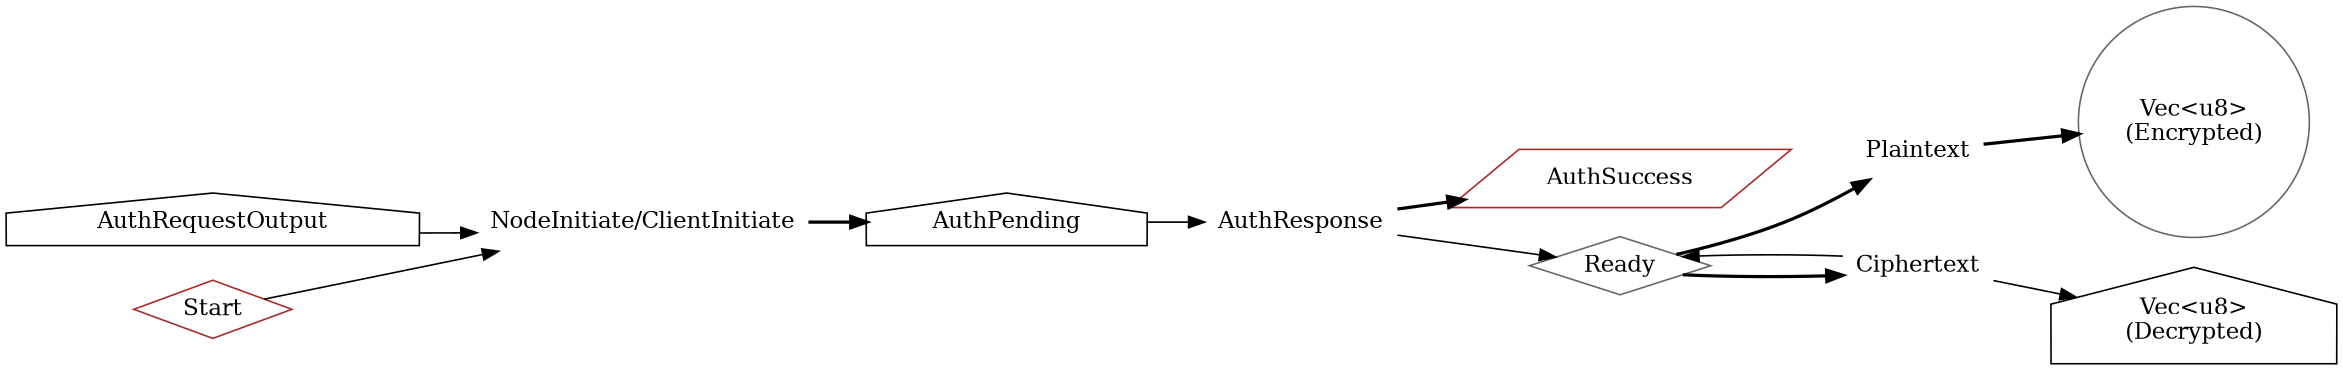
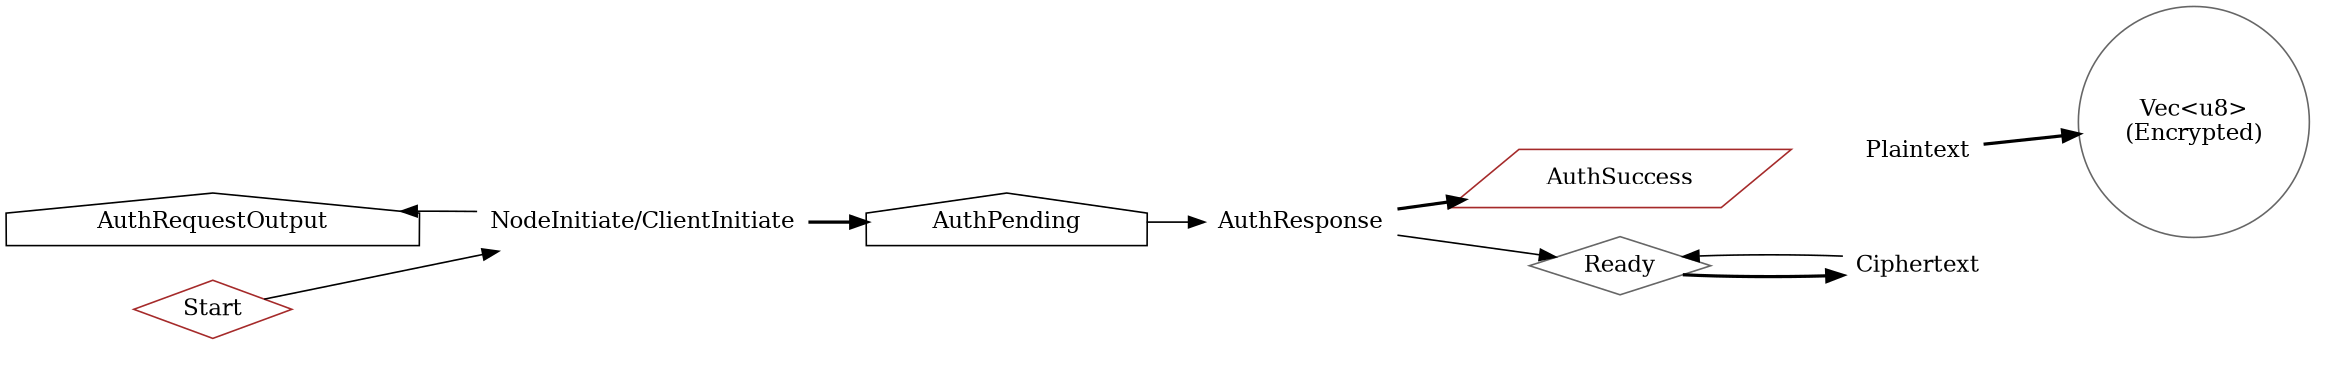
edge "Ready" -> "Plaintext": removed
edge "AuthRequestOutput" -> "NodeInitiate/ClientInitiate": reversed
node "Vec<u8> (Decrypted)": removed
